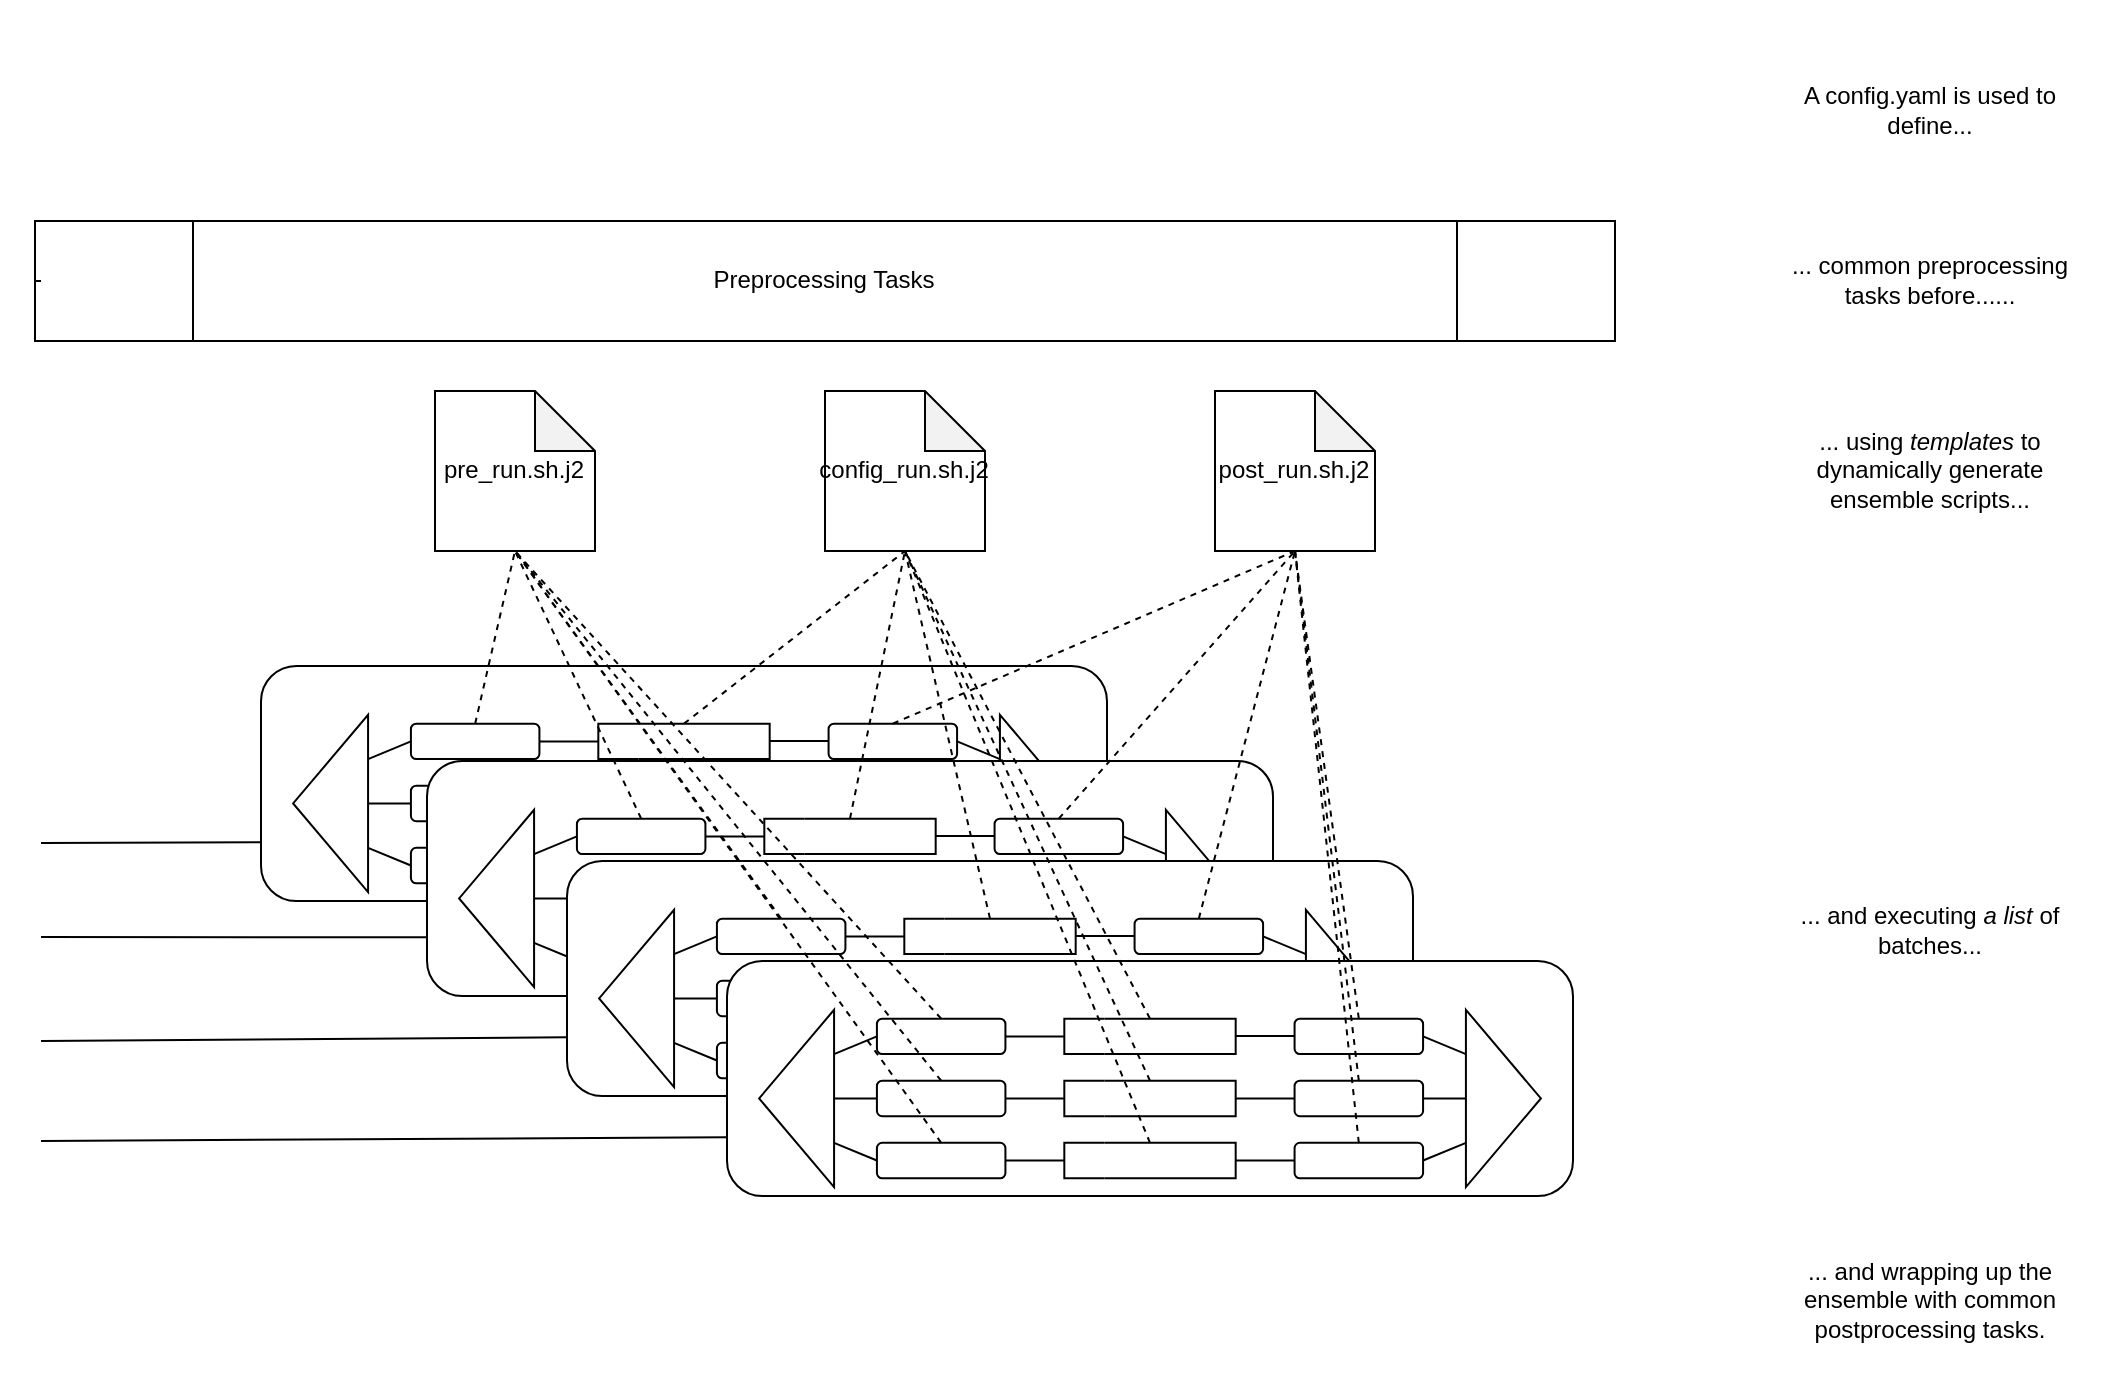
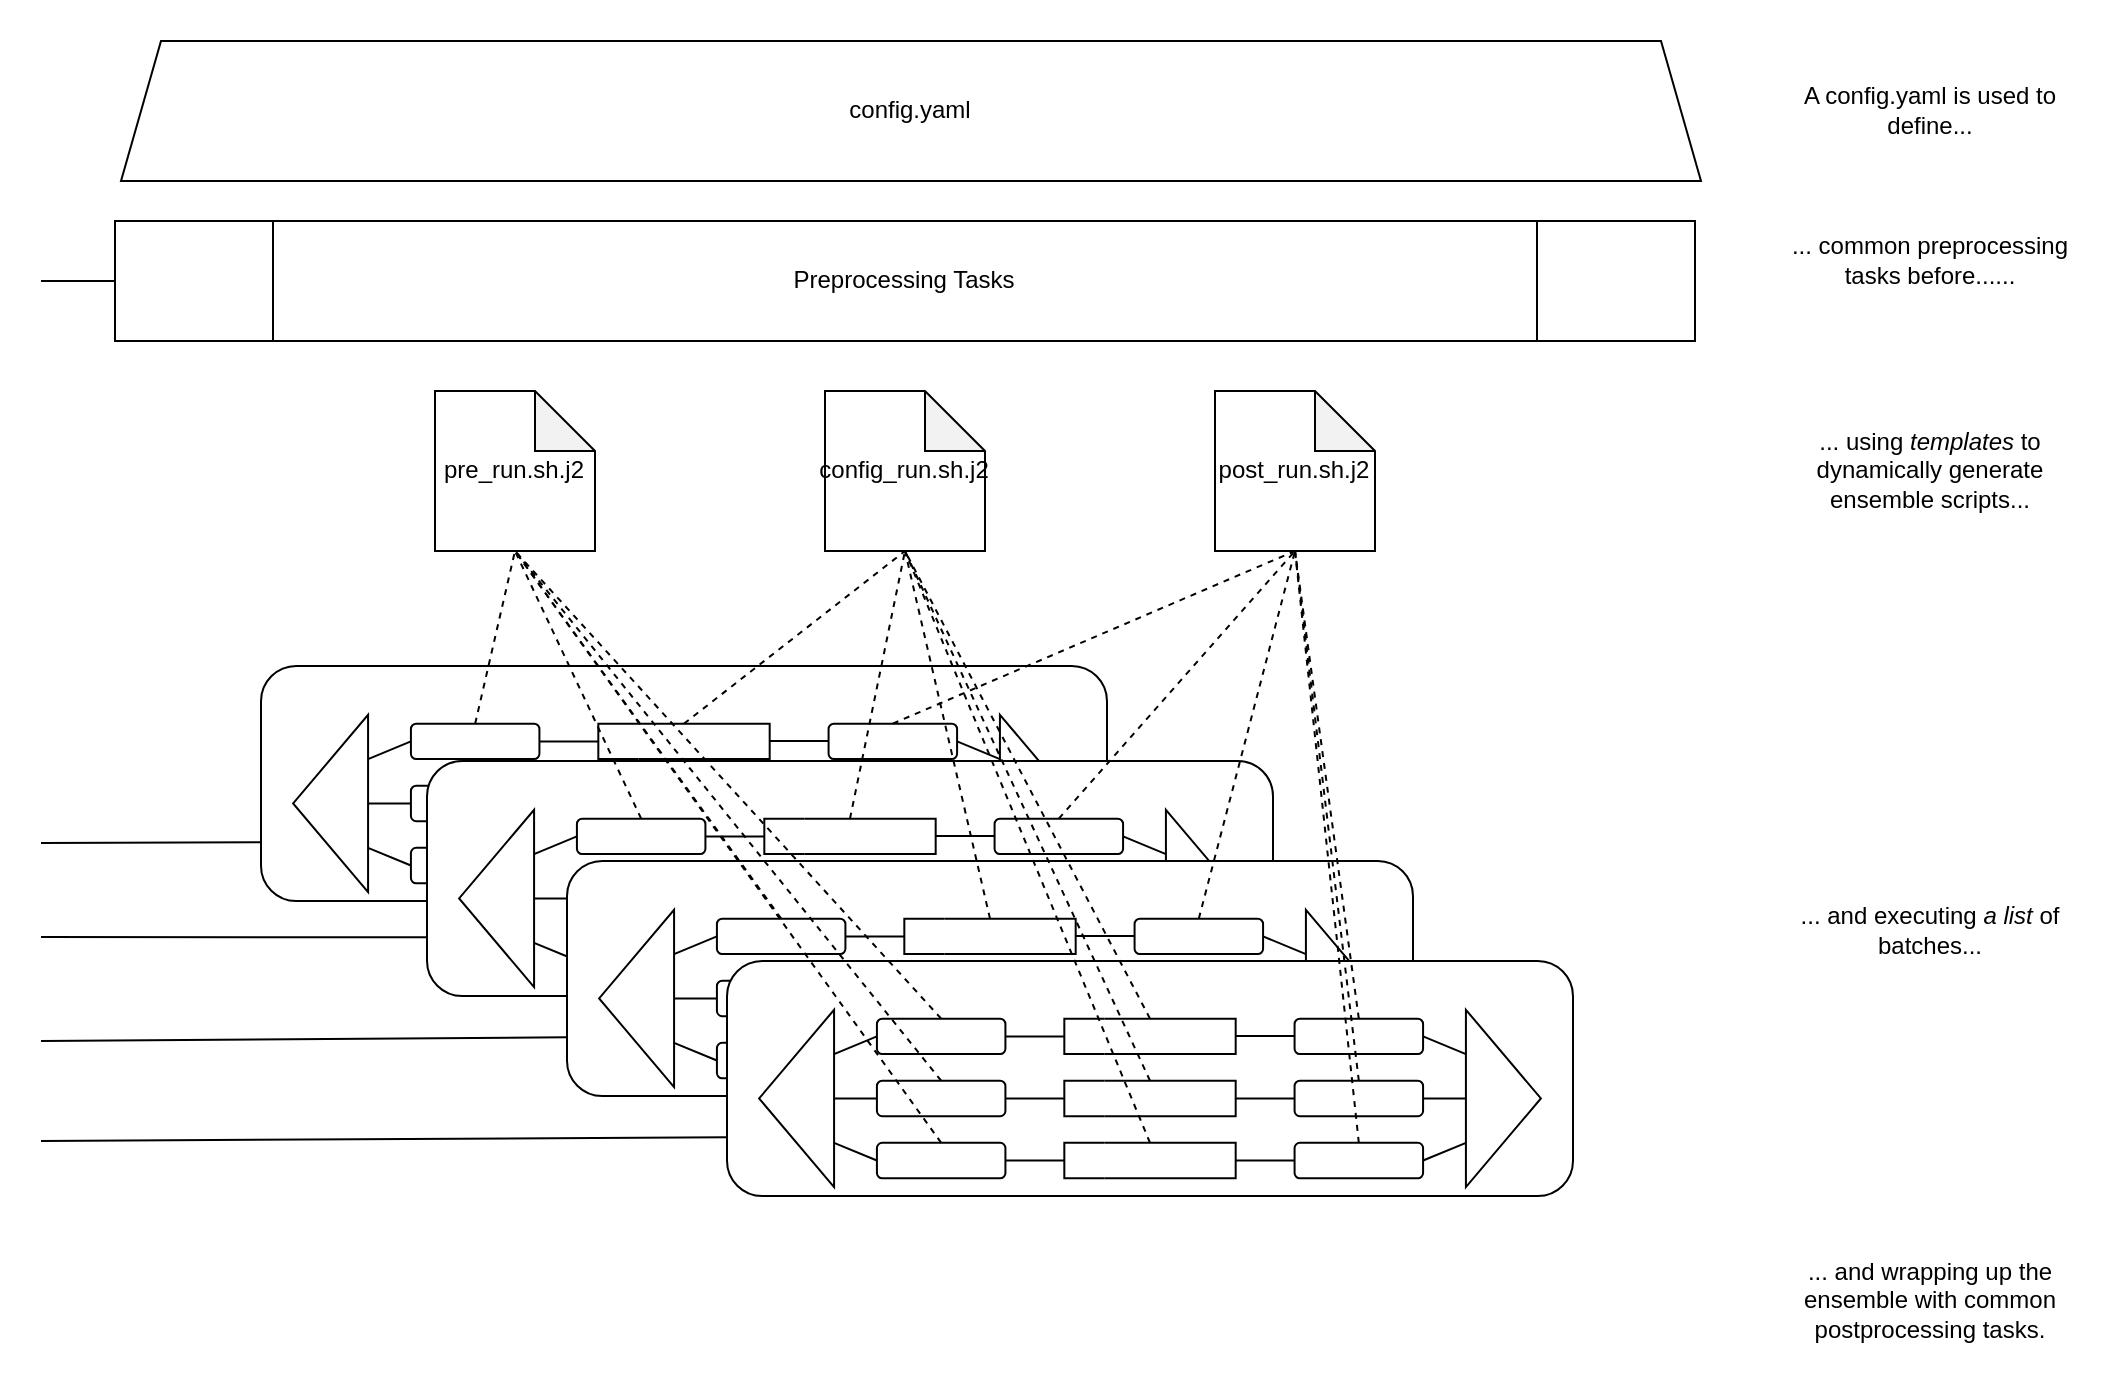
node "config.yaml": added
node "Preprocessing Tasks": moved (825, 281) -> (905, 281)
node "... common preprocessing tasks before......": moved (1931, 281) -> (1931, 261)
